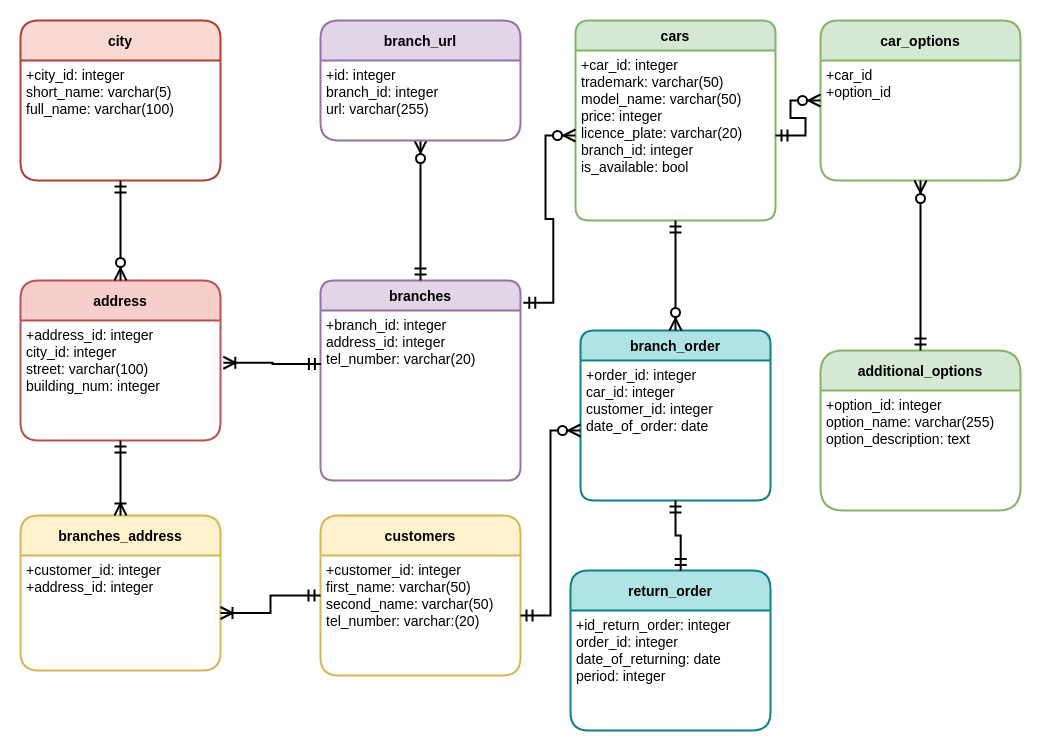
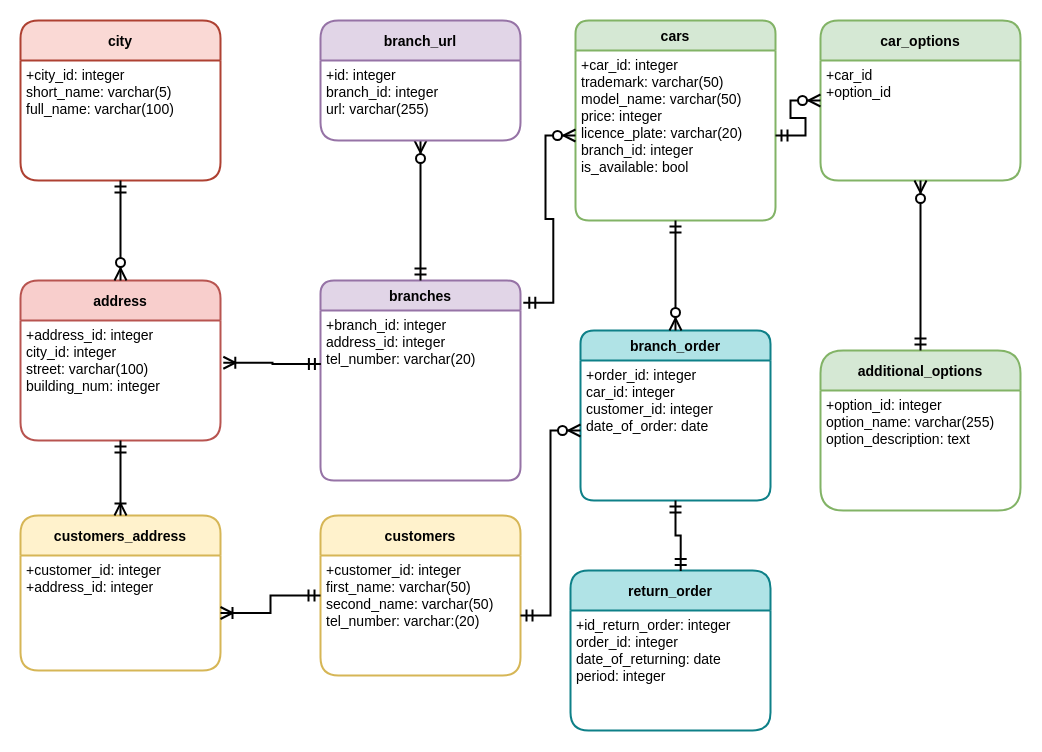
node "branches_address": label "branches_address" -> "customers_address"
